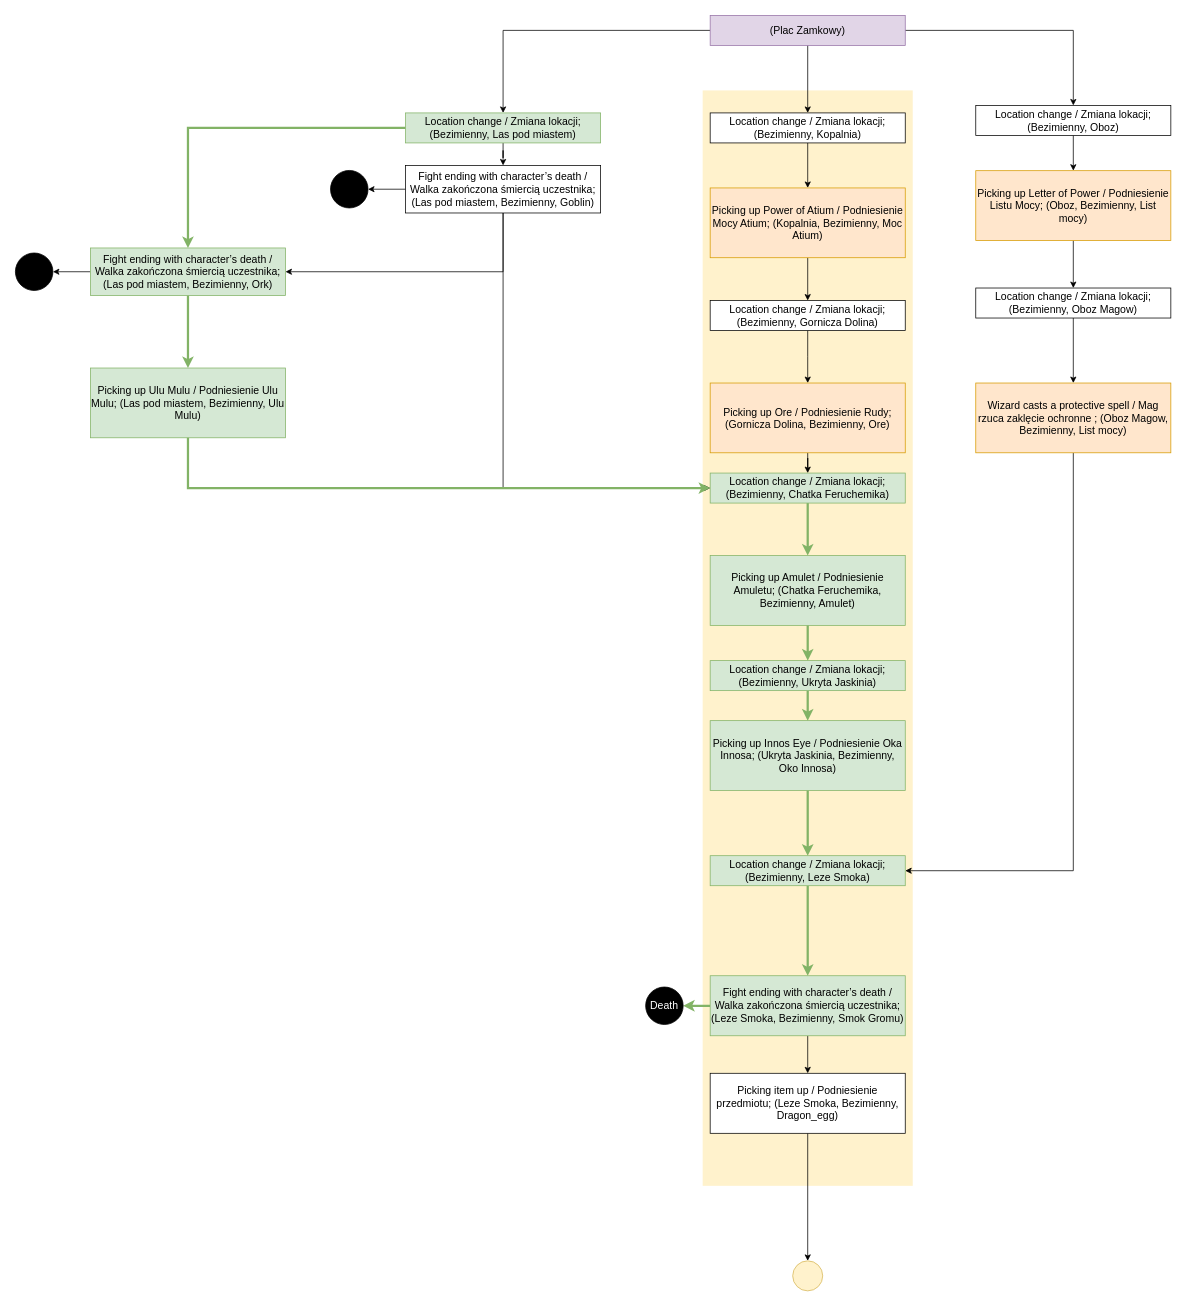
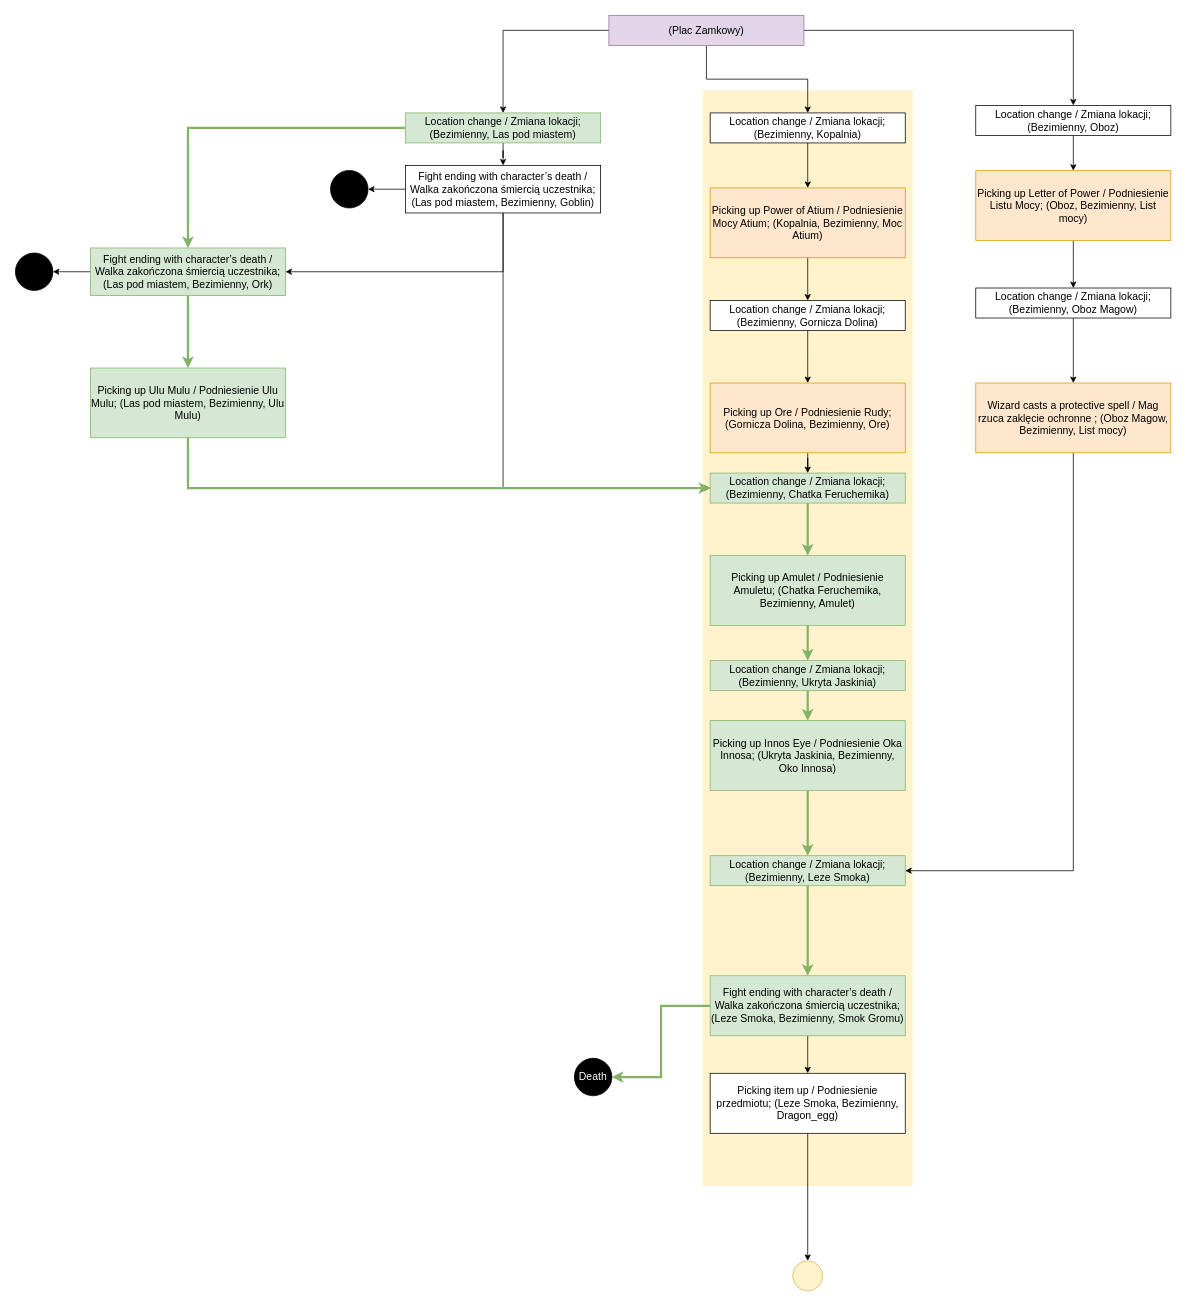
node "(Plac Zamkowy)": moved (807, 30) -> (706, 30)
node "Death": moved (664, 1005) -> (593, 1077)
